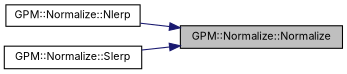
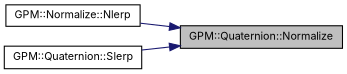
node "GPM::Normalize::Normalize": label "GPM::Normalize::Normalize" -> "GPM::Quaternion::Normalize"
node "GPM::Normalize::Slerp": label "GPM::Normalize::Slerp" -> "GPM::Quaternion::Slerp"
